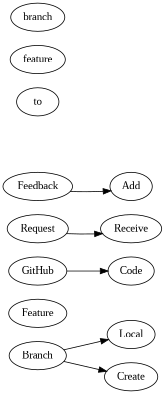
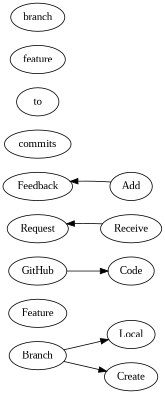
node "commits": added
edge "Feedback" -> "Add": reversed
edge "Request" -> "Receive": reversed
